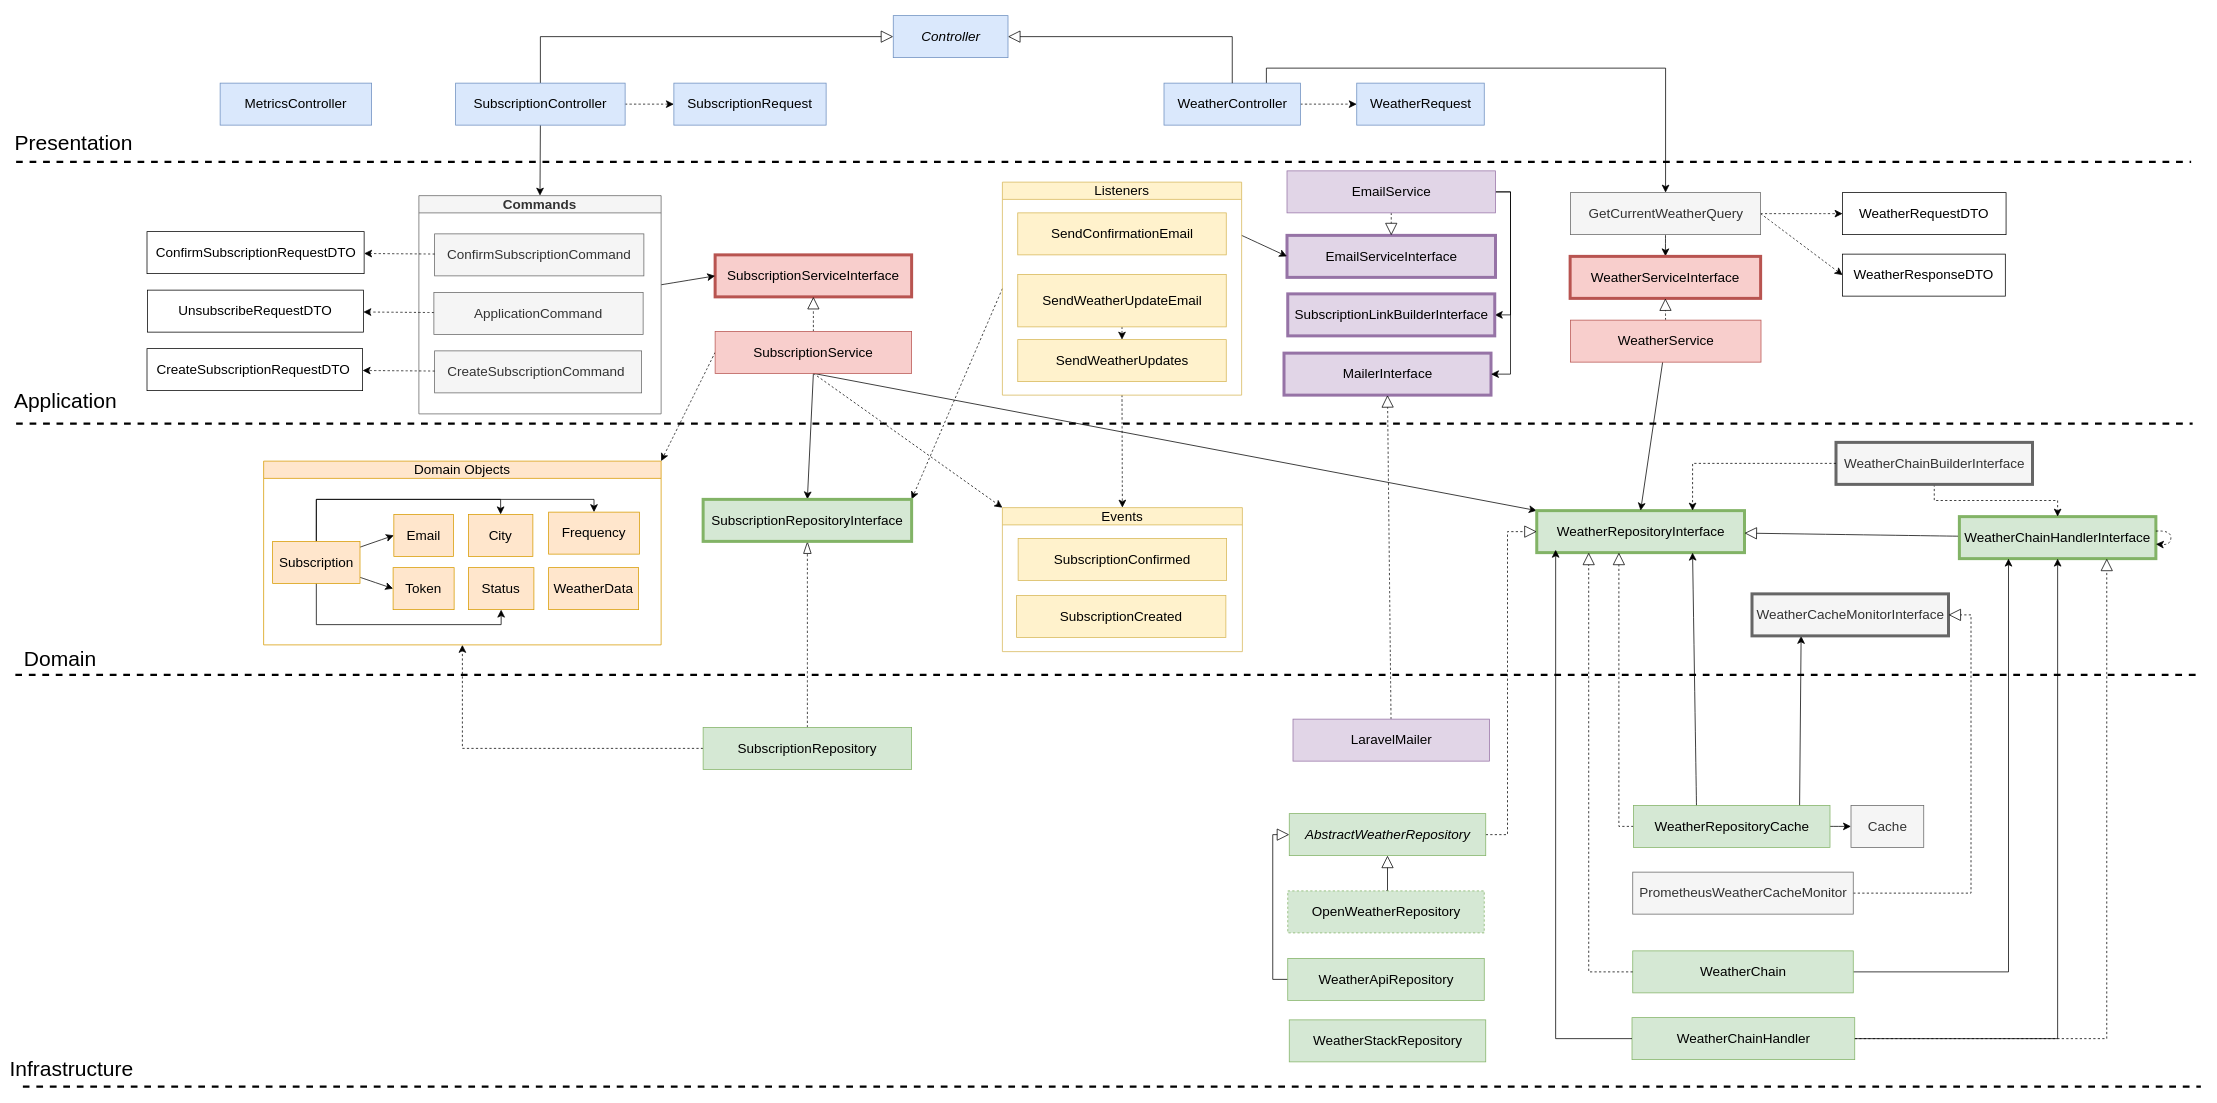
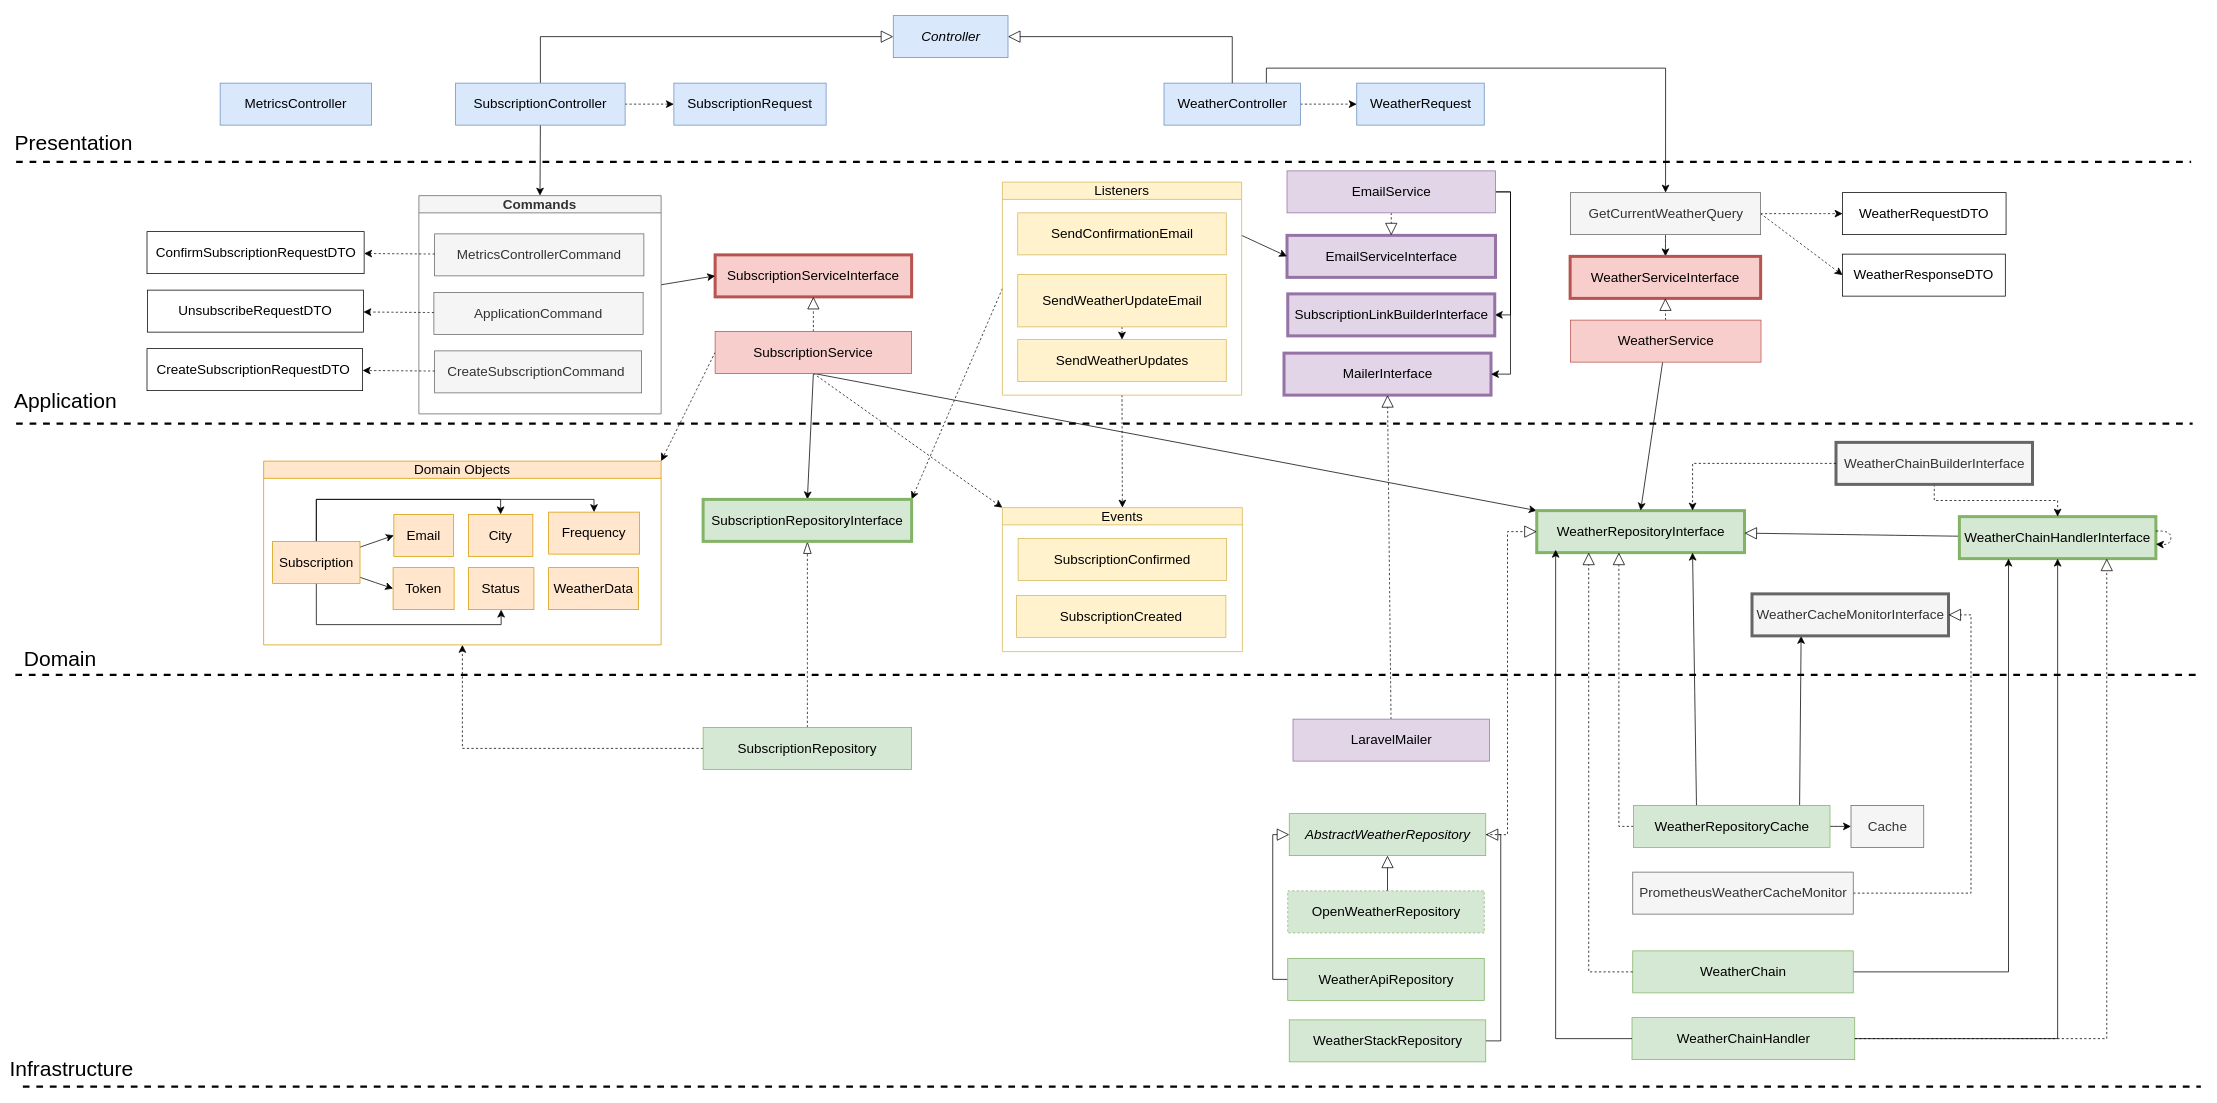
node "ConfirmSubscriptionCommand": label "ConfirmSubscriptionCommand" -> "MetricsControllerCommand"
edge "WeatherStackRepository" -> "AbstractWeatherRepository": added
